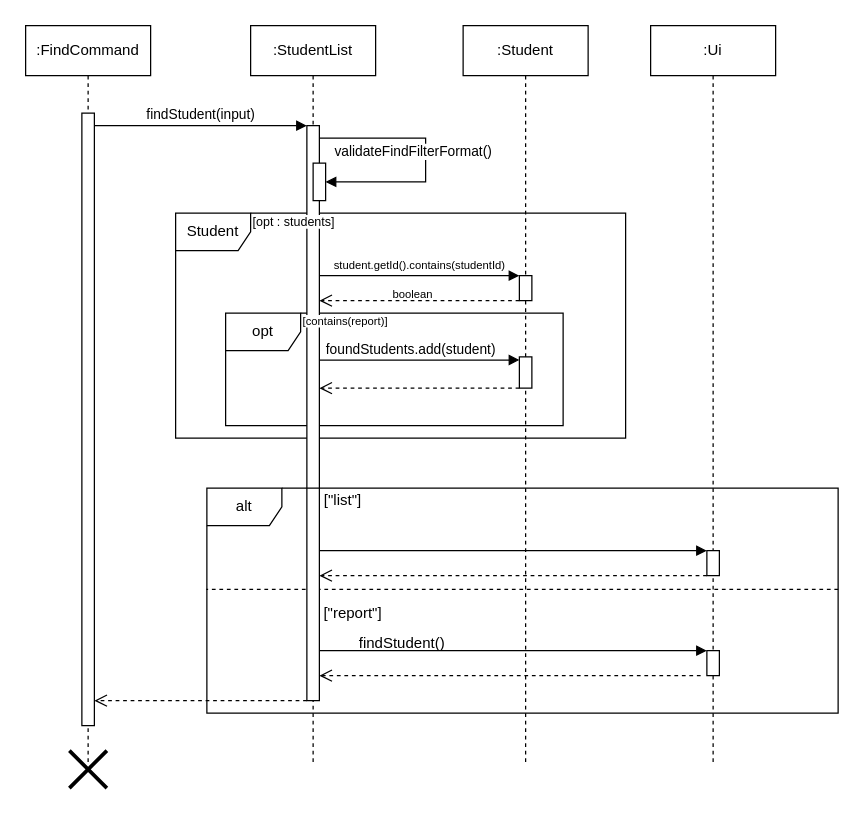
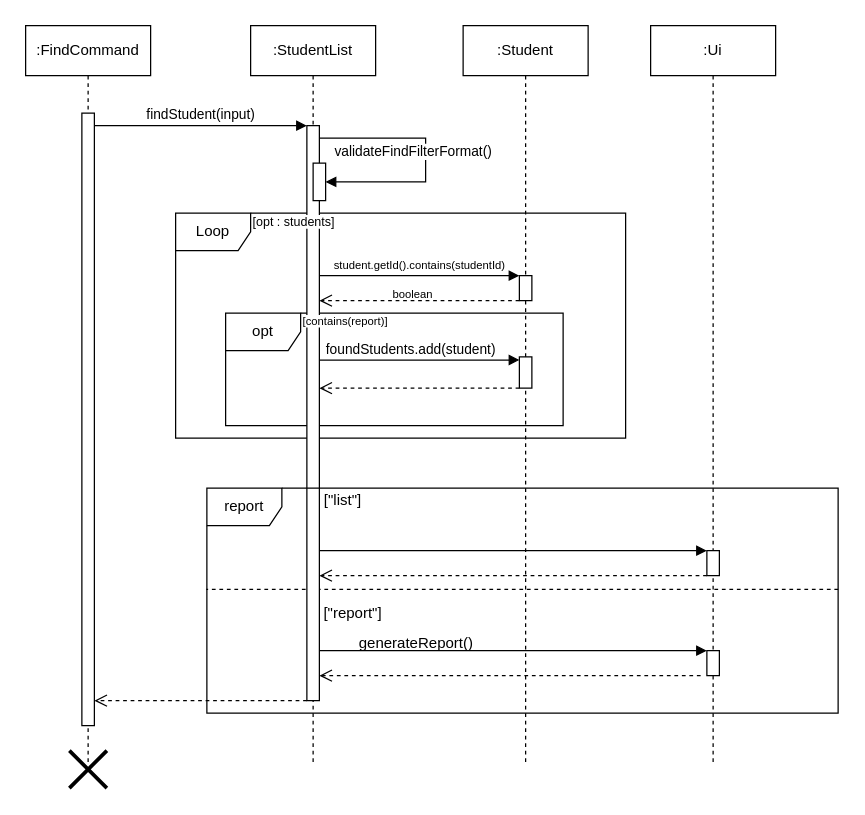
node "Student": label "Student" -> "Loop"
node "alt": label "alt" -> "report"
node "findStudent()": label "findStudent()" -> "generateReport()"
